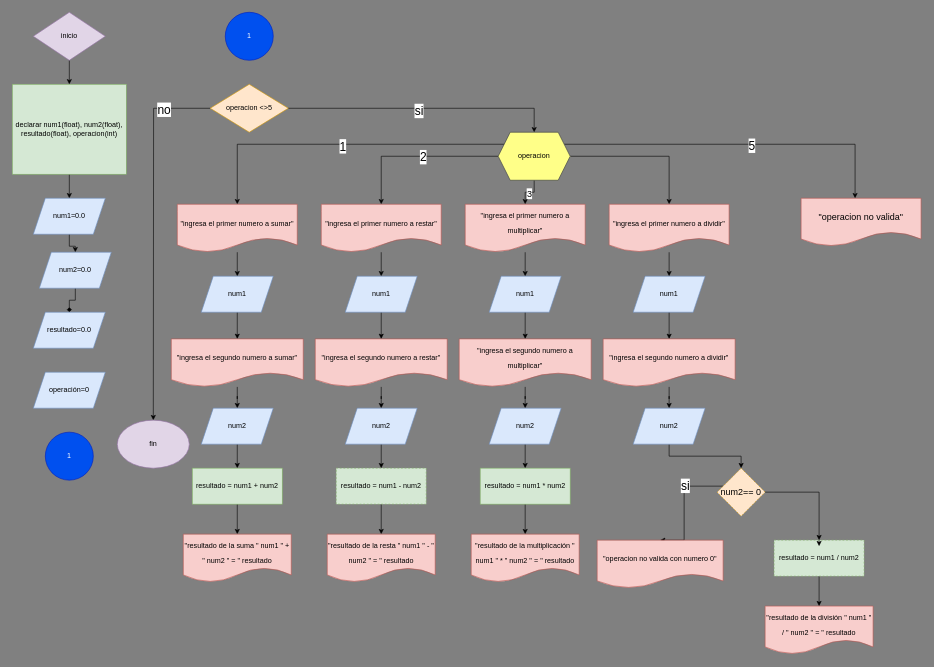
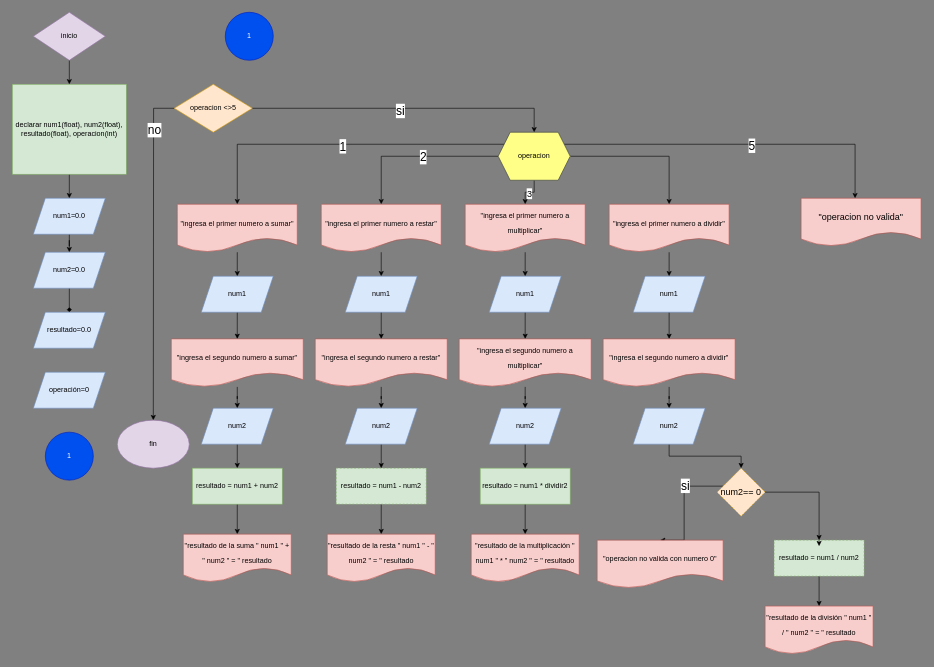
node "operacion <>5": moved (249, 108) -> (213, 108)
node "num2=0.0": moved (75, 270) -> (69, 270)
node "resultado = num1 * num2": label "resultado = num1 * num2" -> "resultado = num1 * dividir2"
